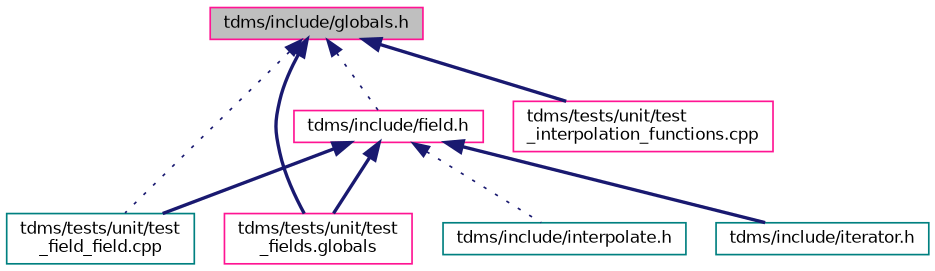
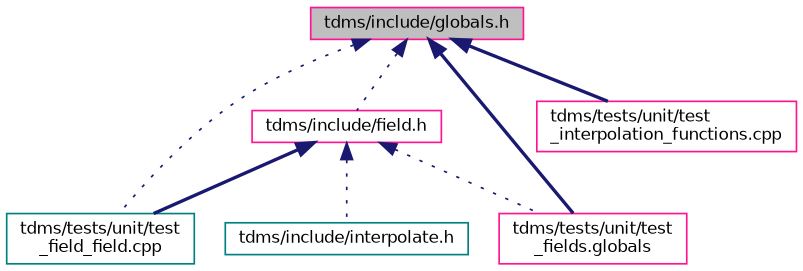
edge "tdms/tests/unit/test _fields.globals" -> "tdms/include/field.h": style bold -> dotted
node "tdms/include/iterator.h": removed
